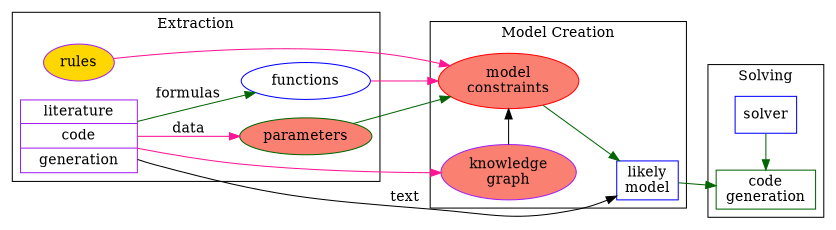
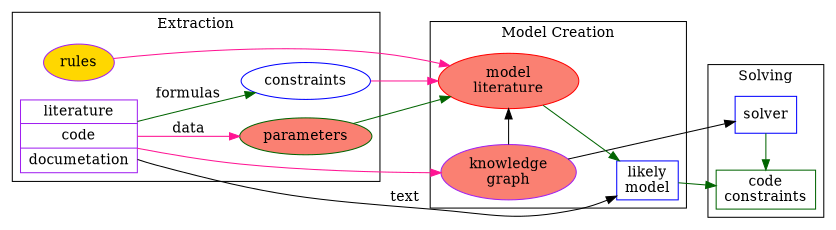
node "functions": label "functions" -> "constraints"
node "model constraints": label "model constraints" -> "model literature"
edge "knowledge graph" -> "solver": added
node "literature": text "generation" -> "documetation"
node "code generation": label "code generation" -> "code constraints"
